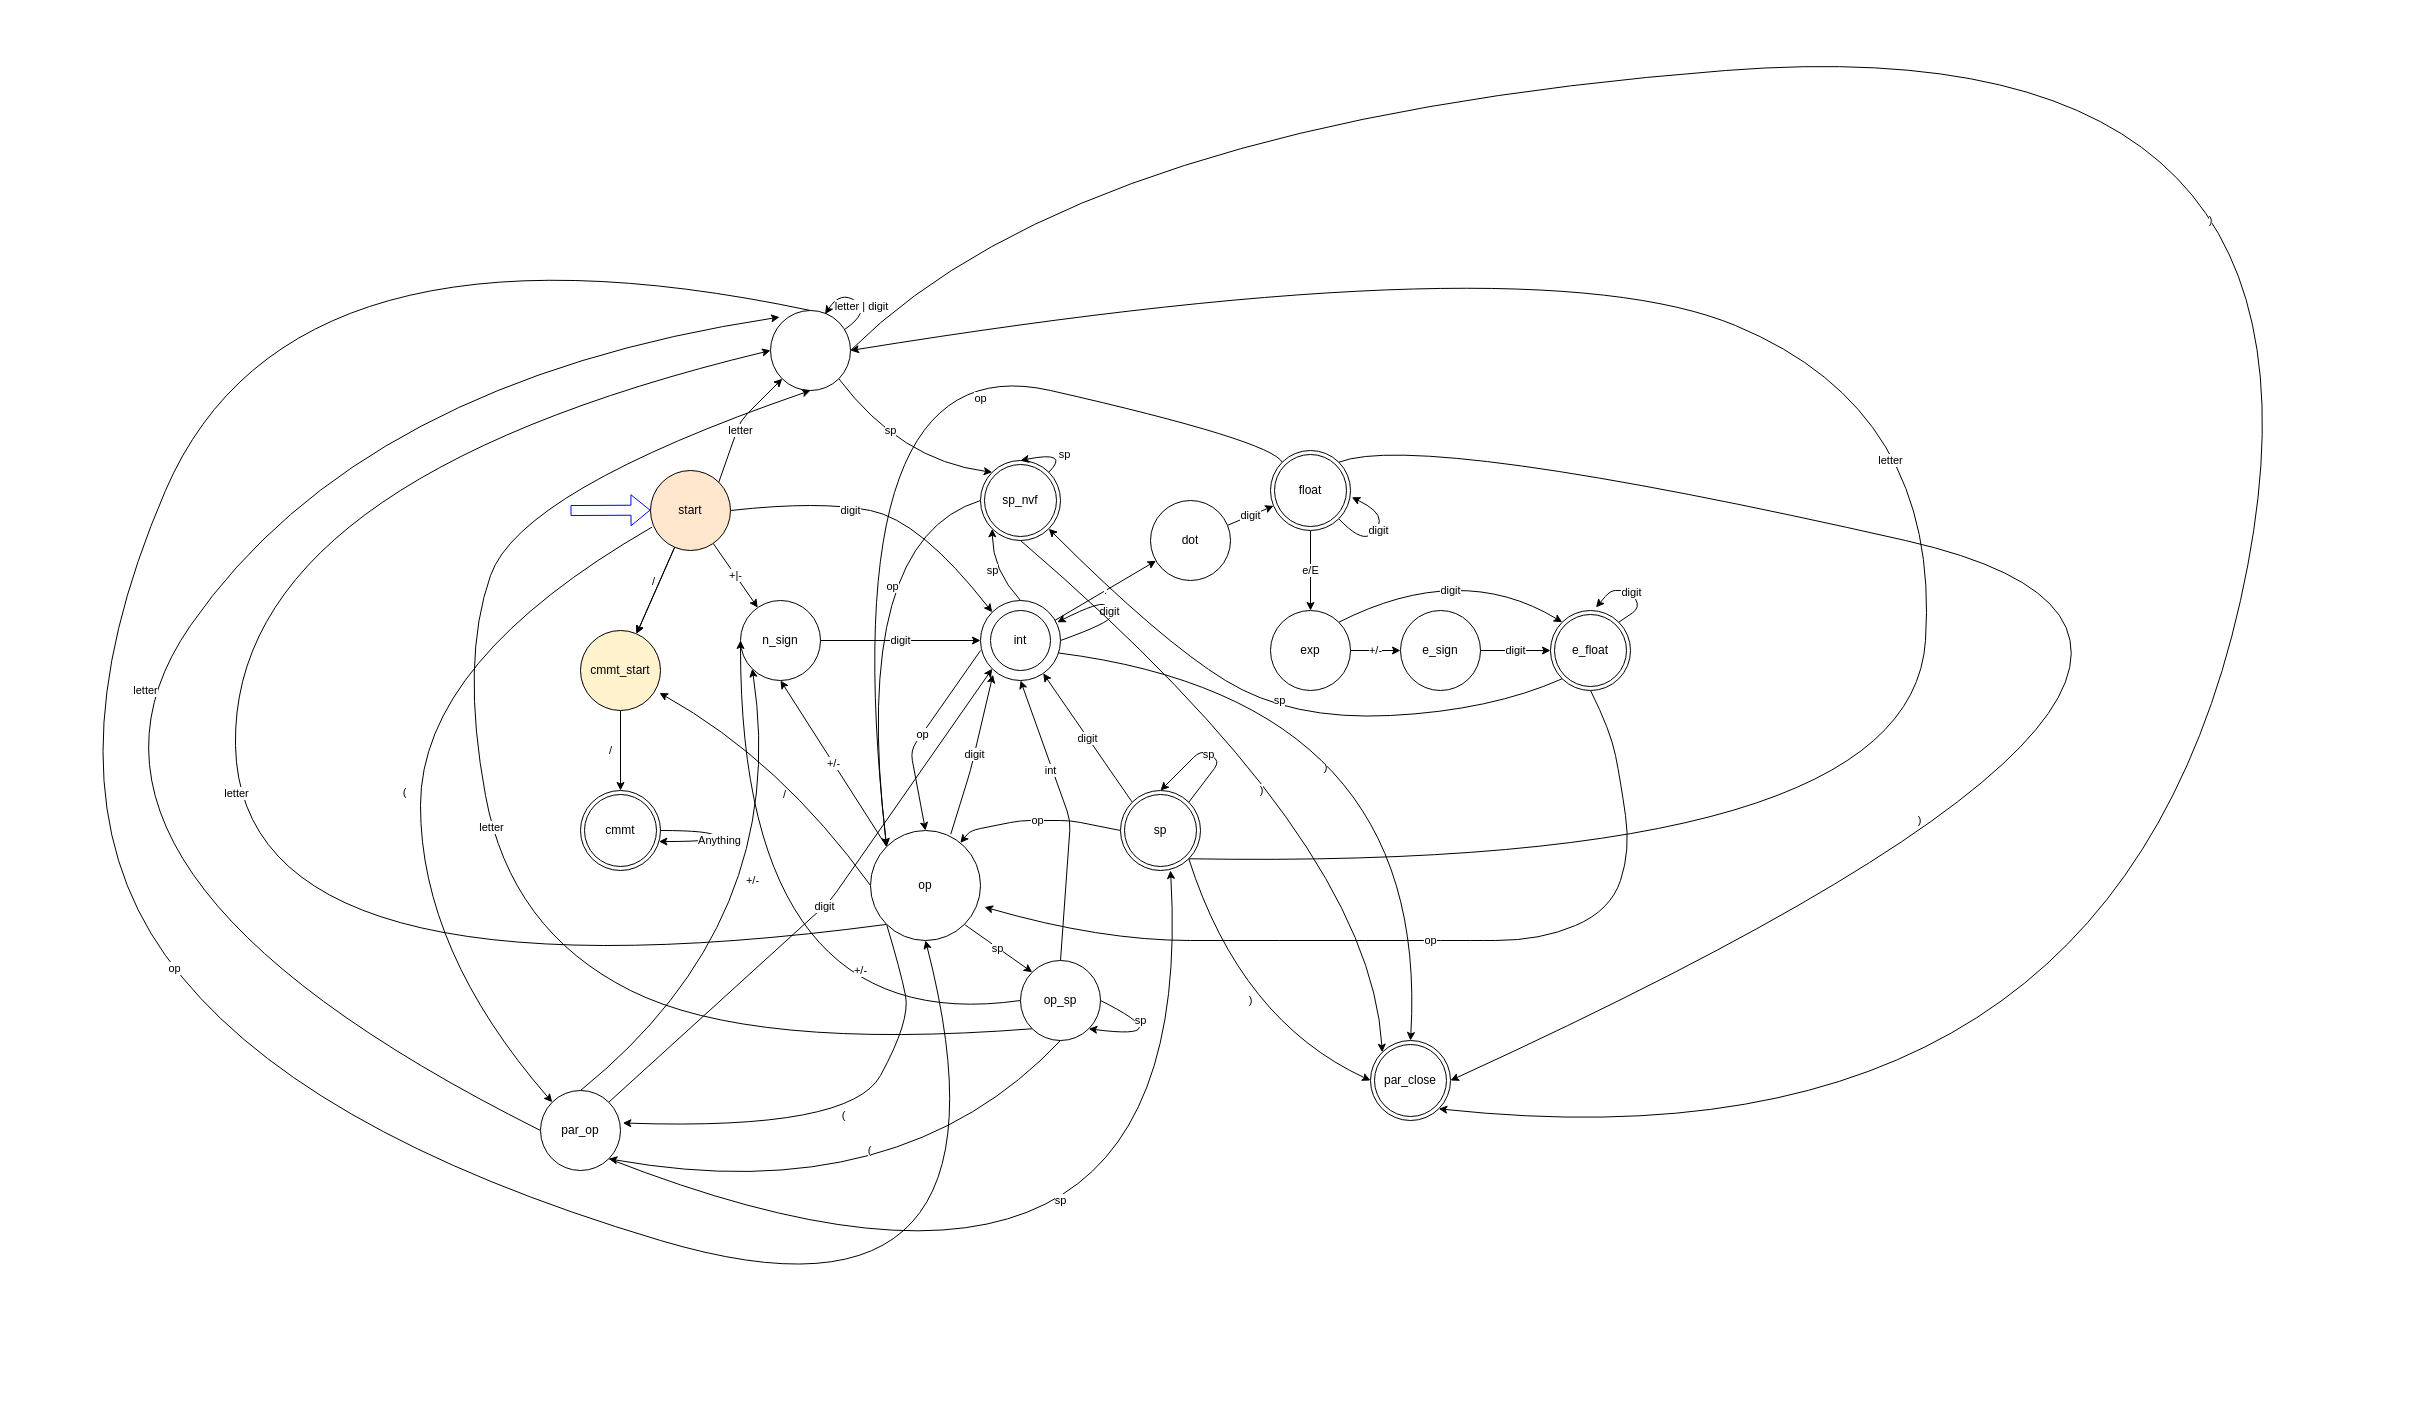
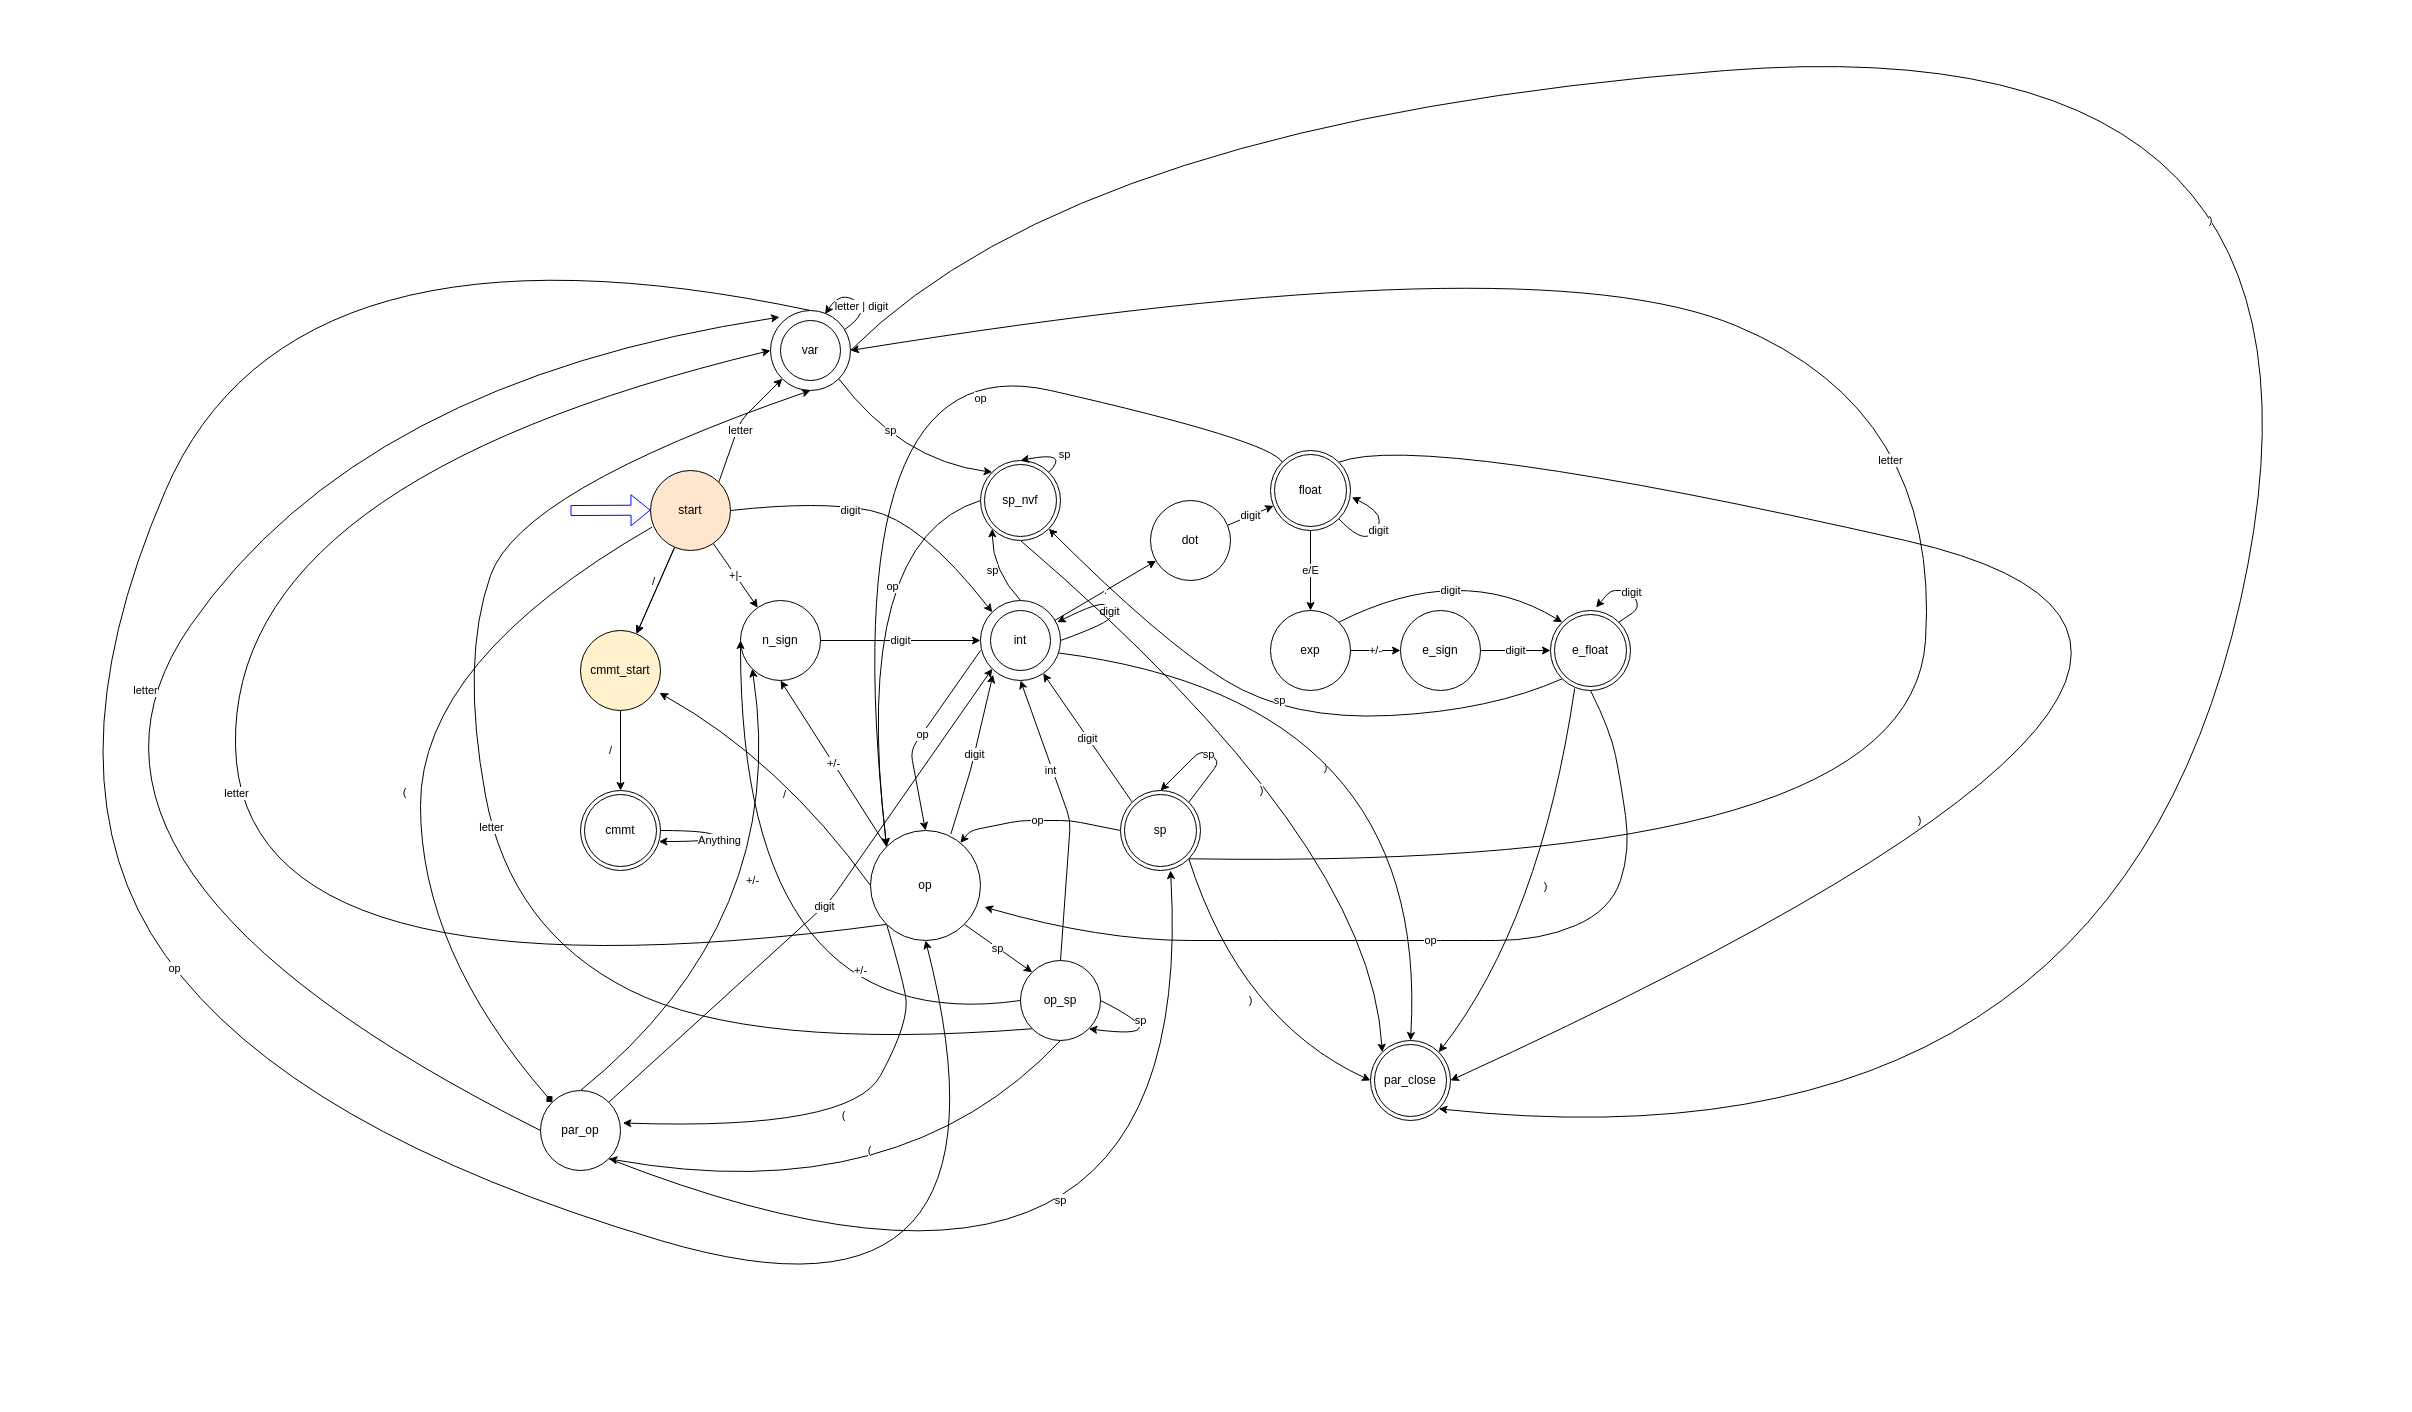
node "var": added
edge "e_float" -> "par_close": added, label ")"
edge "start" -> "par_op": arrowhead classic -> diamond
